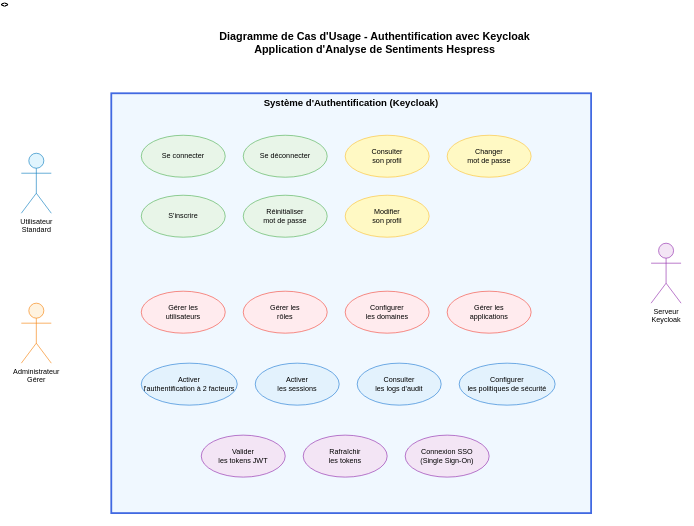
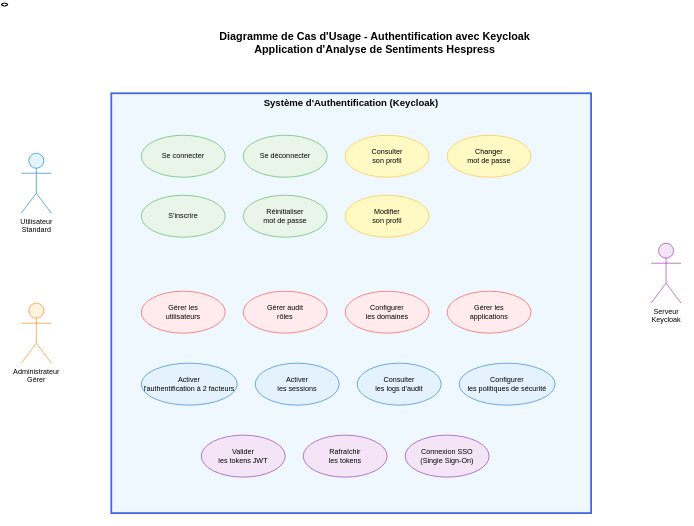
node "Gérer les rôles": label "Gérer les rôles" -> "Gérer audit rôles"
